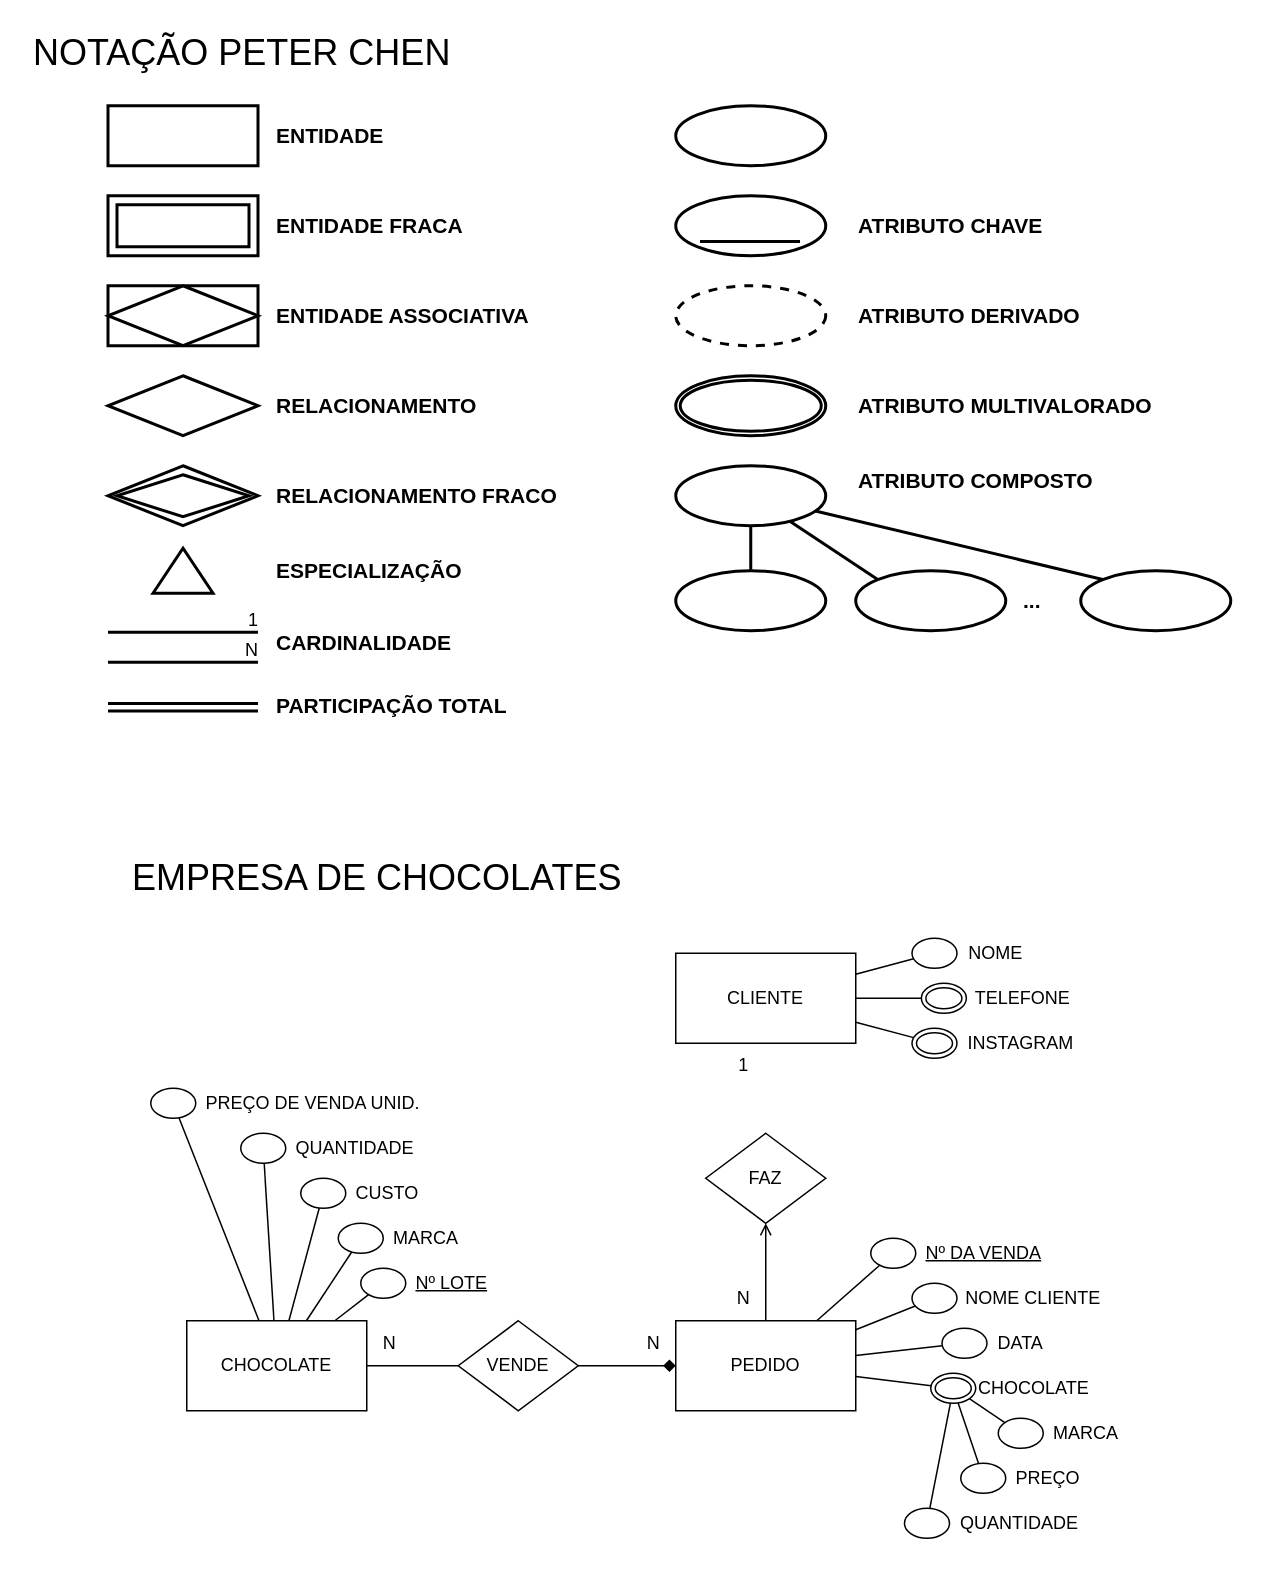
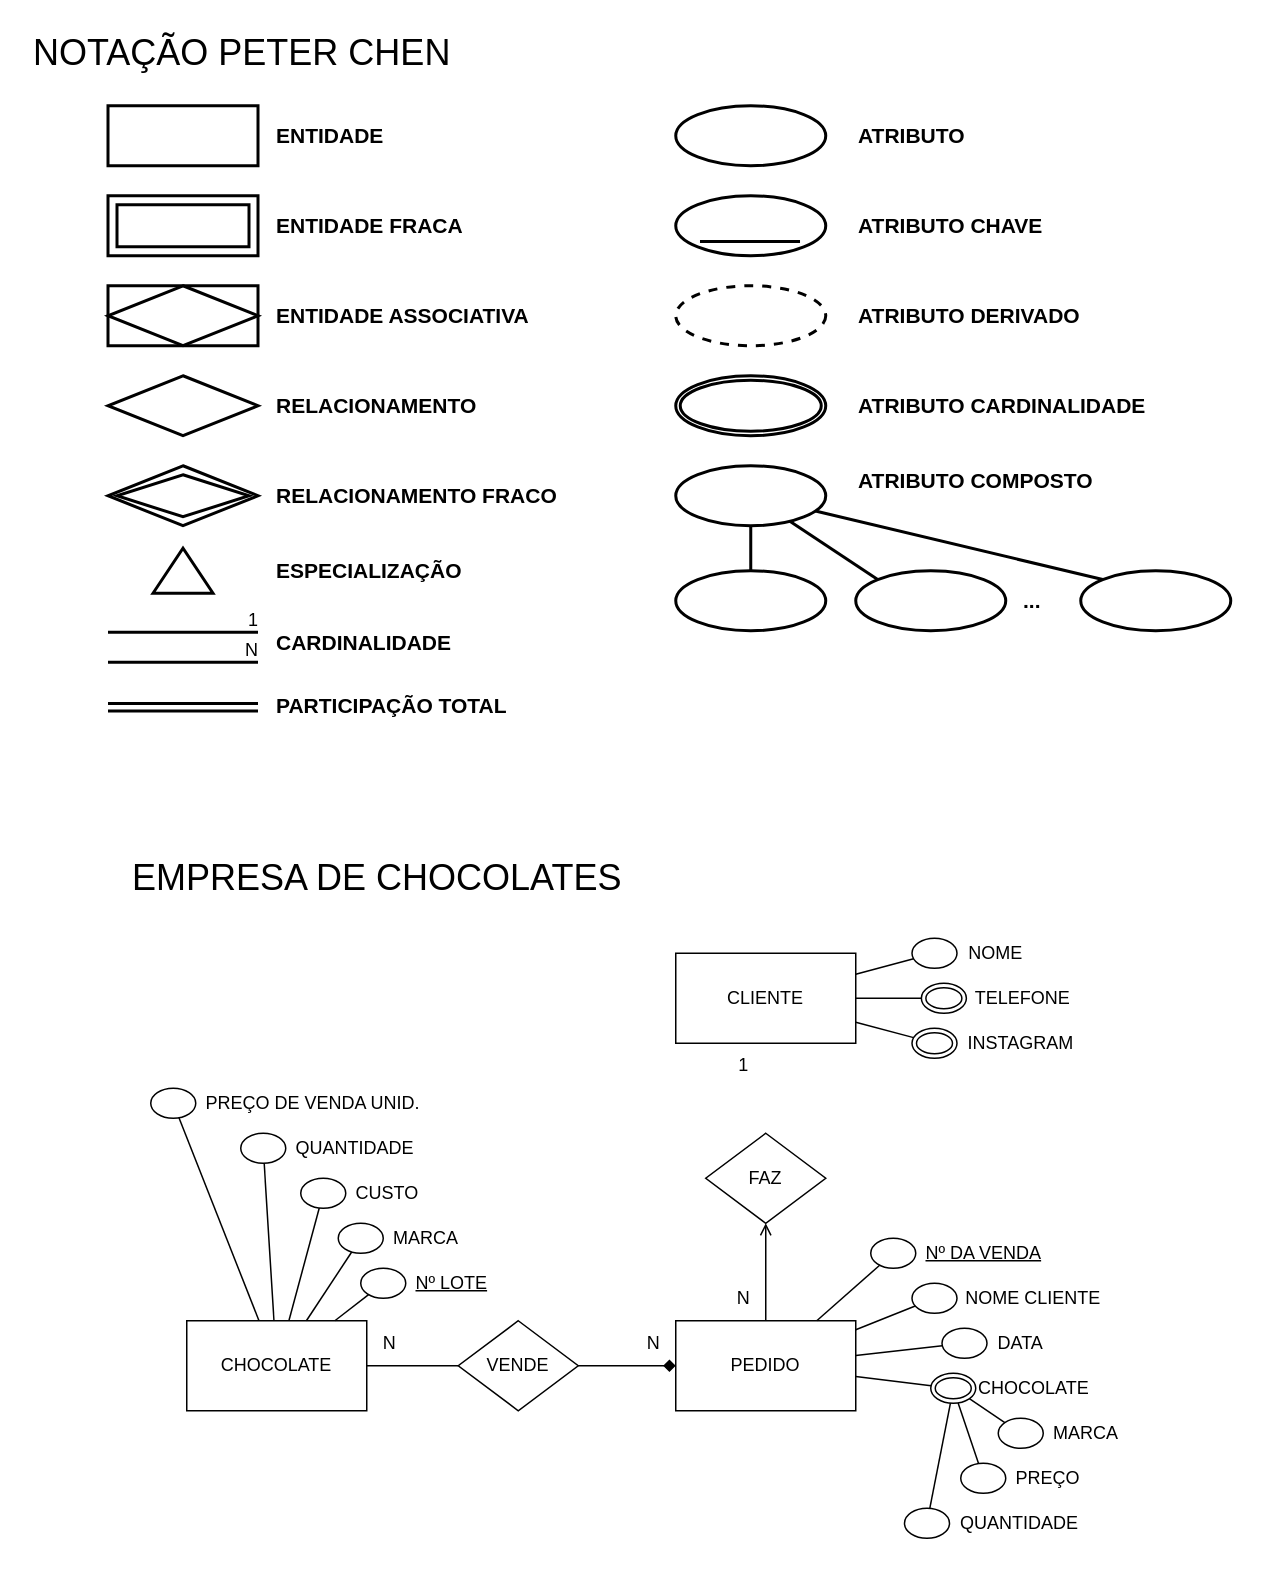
node "ATRIBUTO": added
node "ATRIBUTO MULTIVALORADO": label "ATRIBUTO MULTIVALORADO" -> "ATRIBUTO CARDINALIDADE"
